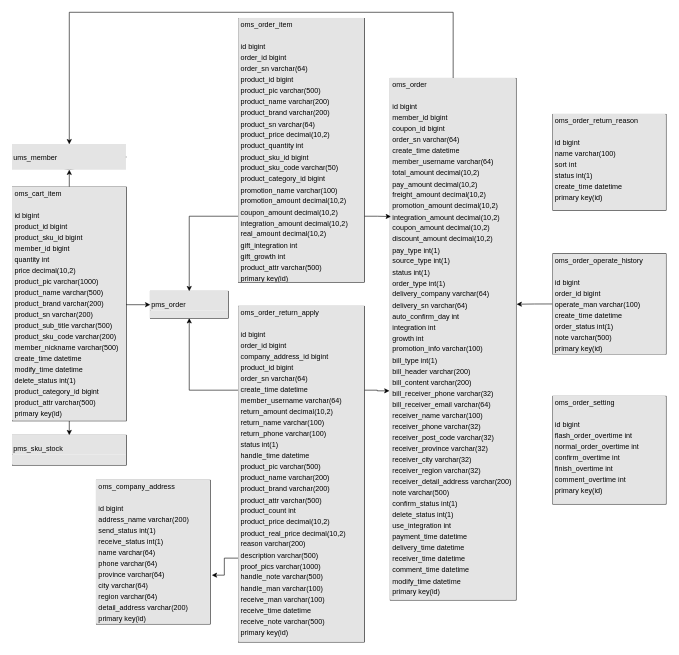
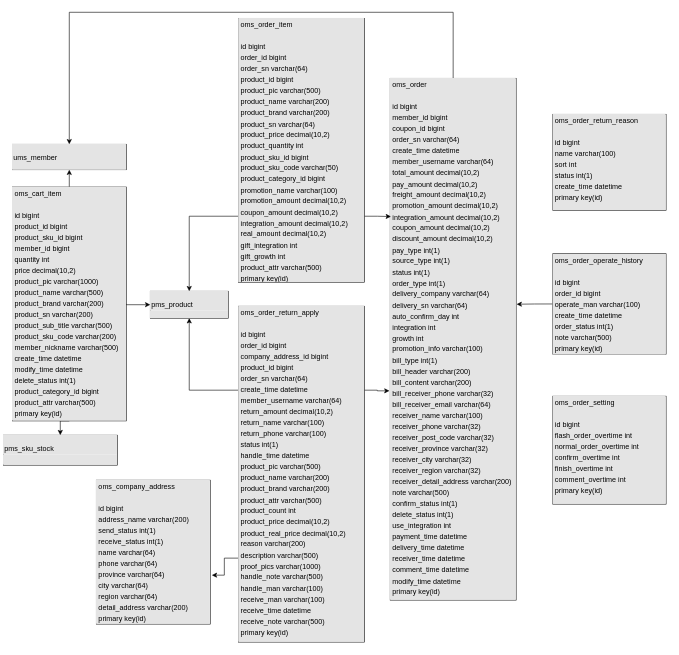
node "ums_member": shape diamond -> rectangle
node "pms_order": label "pms_order" -> "pms_product"
node "pms_sku_stock": moved (69, 450) -> (60, 450)
